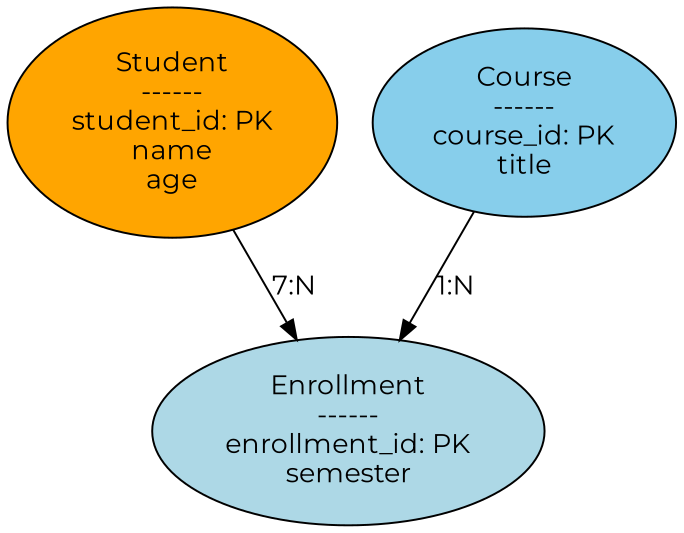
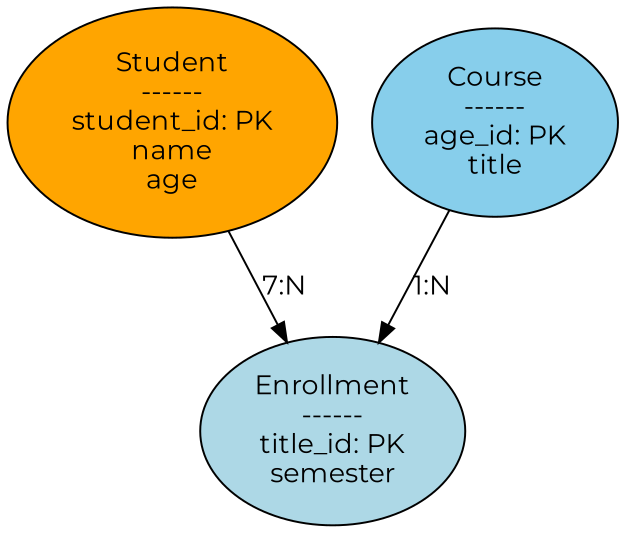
node "Course ------ course_id: PK title": label "Course ------ course_id: PK title" -> "Course ------ age_id: PK title"
node "Enrollment ------ enrollment_id: PK semester": label "Enrollment ------ enrollment_id: PK semester" -> "Enrollment ------ title_id: PK semester"
